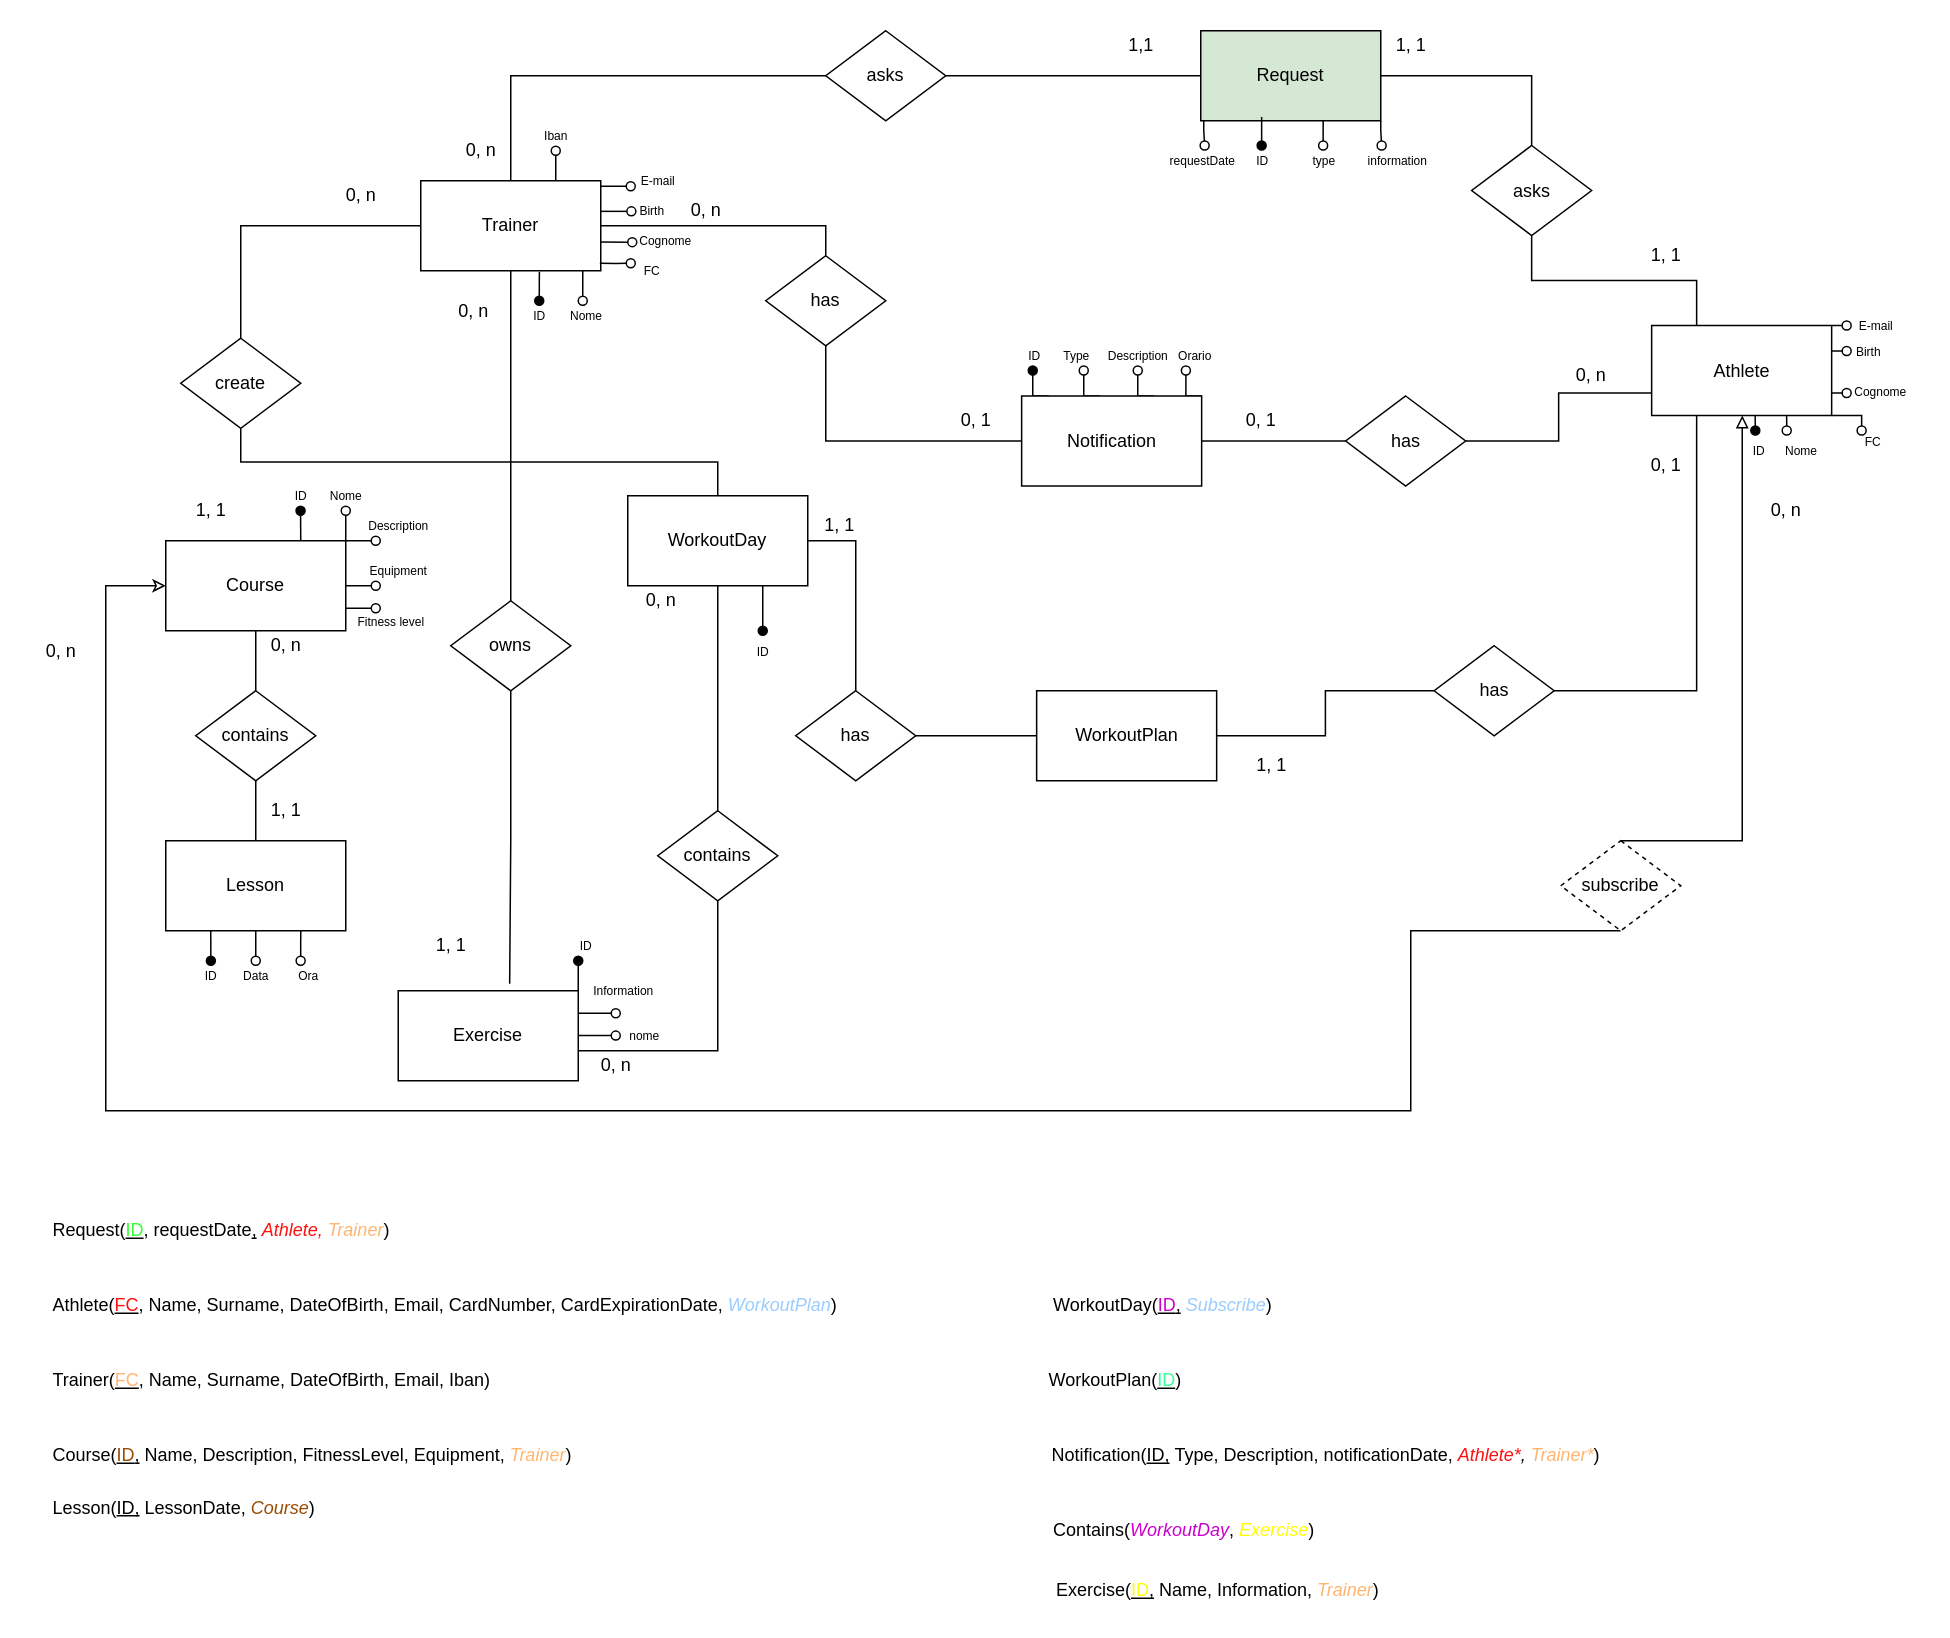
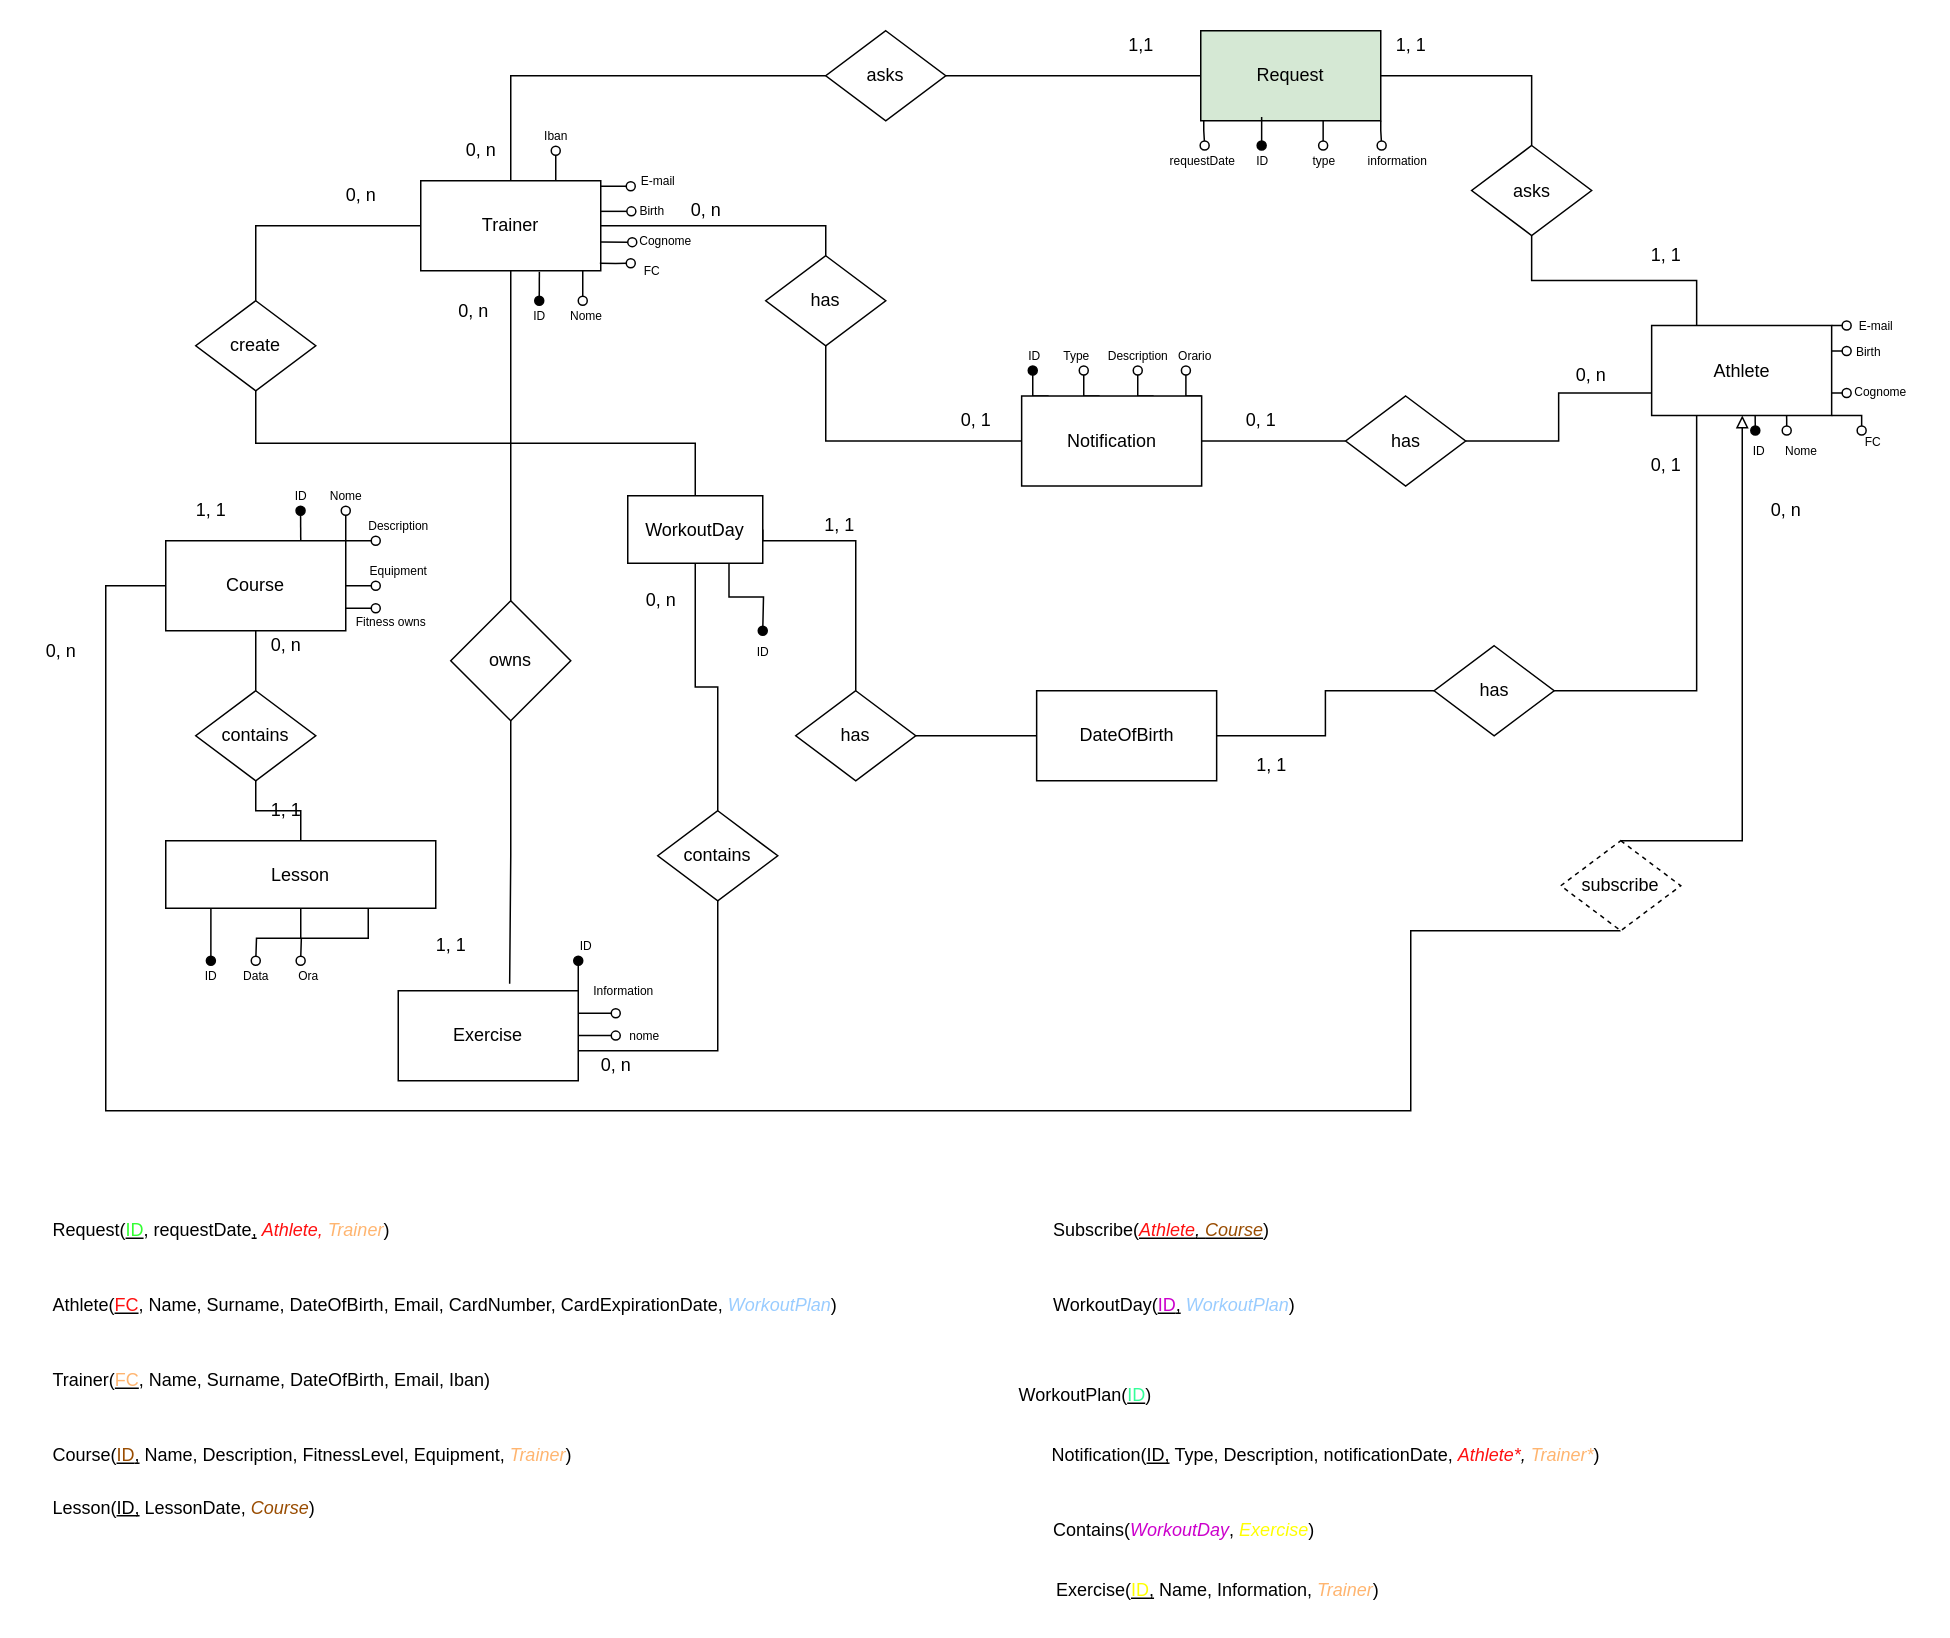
node "create": moved (241, 383) -> (256, 346)
node "WorkoutDay": size 180x90 -> 135x68
edge "subscribe" -> "Course": arrowhead classic -> none
node "Fitness level": label "Fitness level" -> "Fitness owns"
node "owns": size 120x90 -> 120x120
node "WorkoutPlan": label "WorkoutPlan" -> "DateOfBirth"
node "Lesson": size 180x90 -> 270x68
node "Subscribe(Athlete, Course)": added
node "WorkoutDay(ID, Subscribe)": label "WorkoutDay(ID, Subscribe)" -> "WorkoutDay(ID, WorkoutPlan)"
node "WorkoutPlan(ID)": moved (1128, 1381) -> (1098, 1396)
